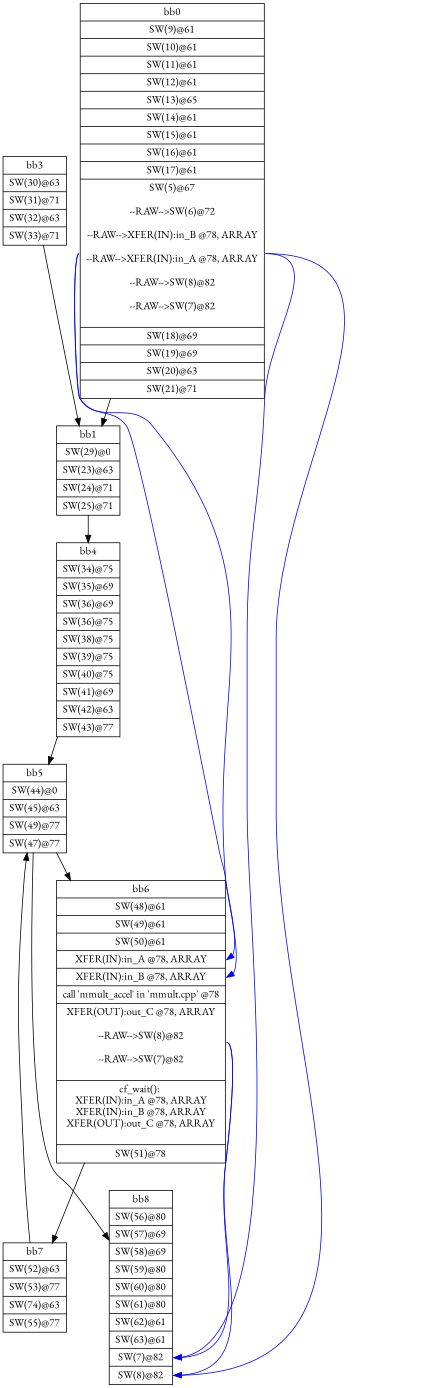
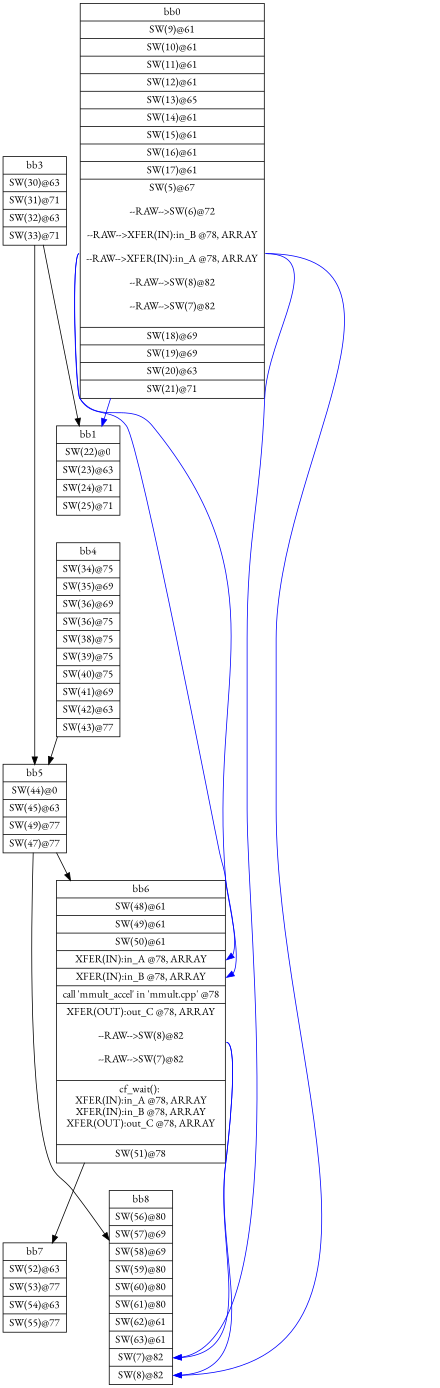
edge "bb0" -> "bb1": color black -> blue
node "bb1": text "SW(29)@0" -> "SW(22)@0"
edge "bb1" -> "bb4": removed
edge "bb7" -> "bb5": now "bb3" -> "bb5"
node "bb7": text "SW(74)@63" -> "SW(54)@63"
